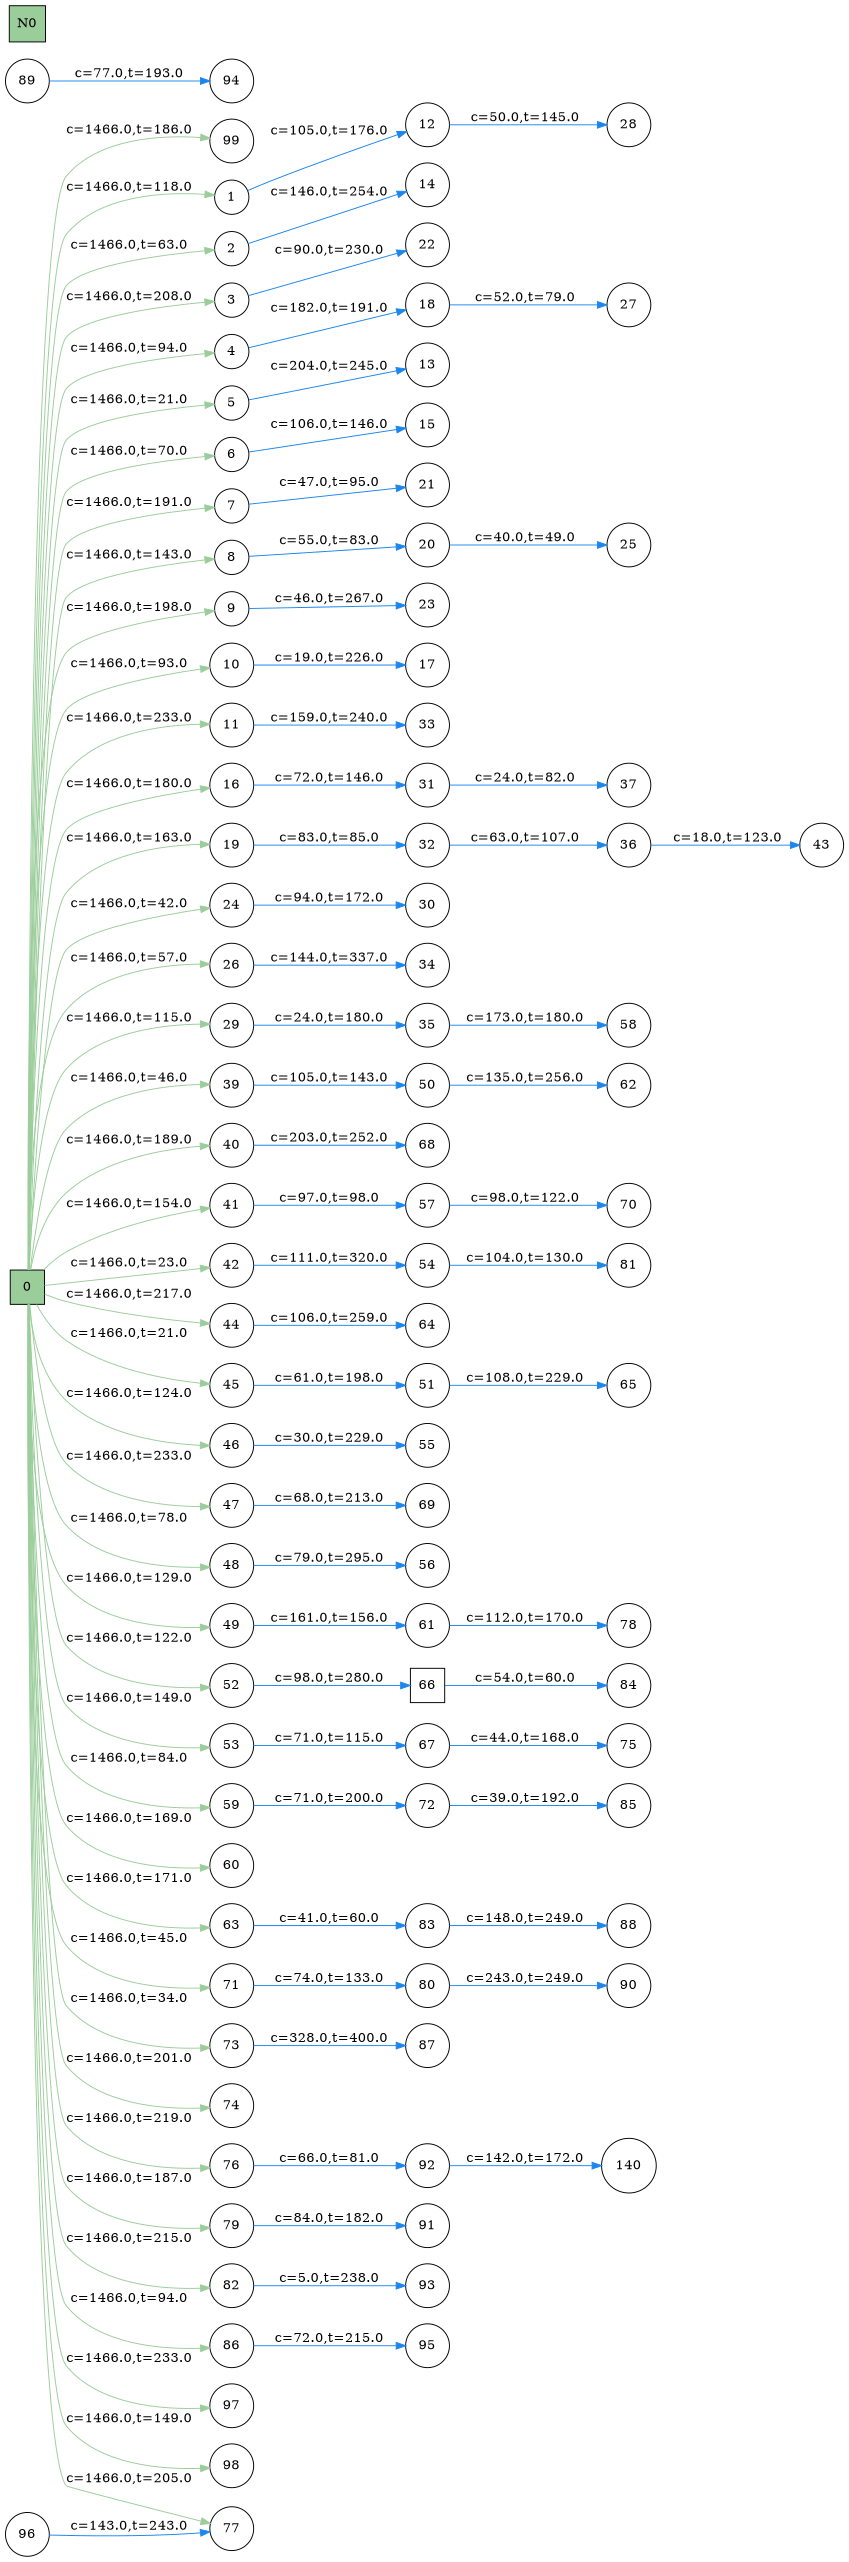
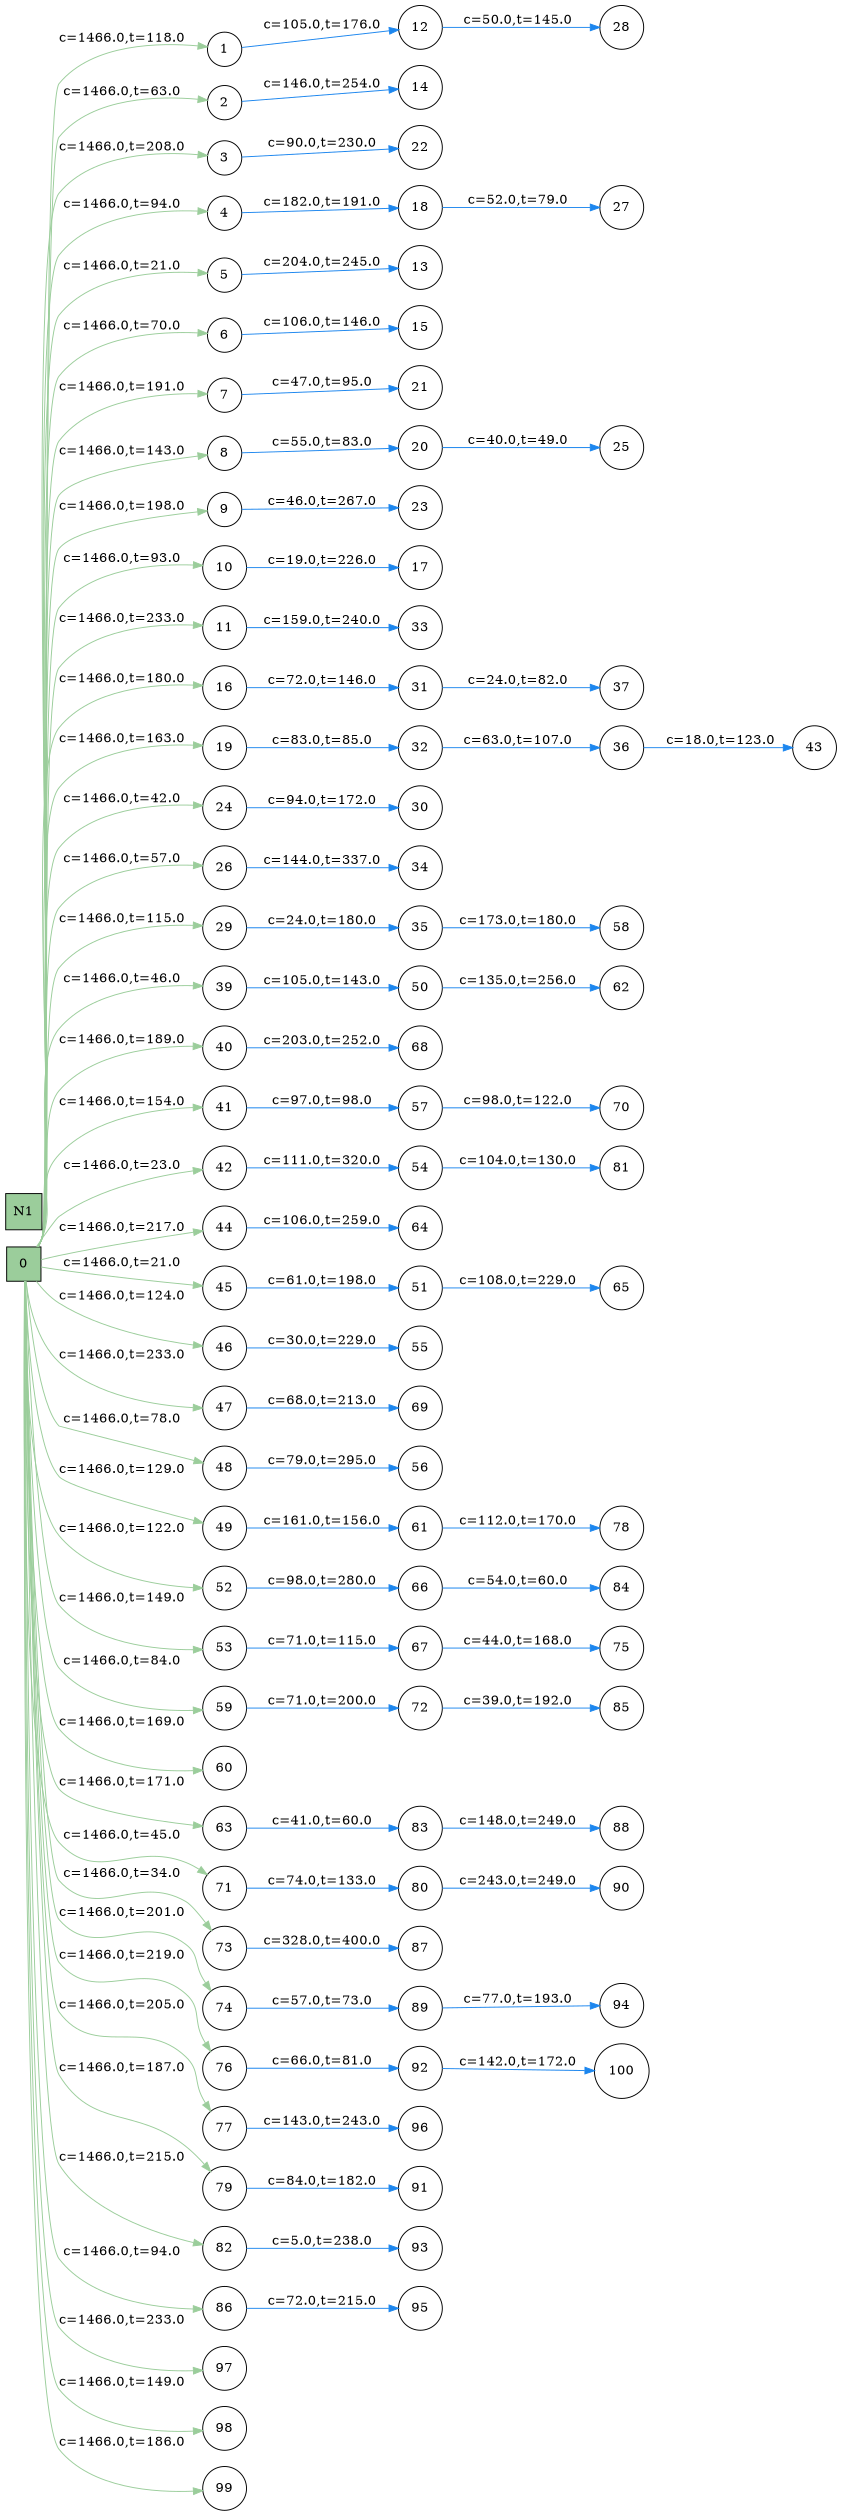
node "N0": label "N0" -> "N1"
node "66": shape square -> circle
edge "74" -> "89": added, label "c=57.0,t=73.0"
node "140": label "140" -> "100"
edge "96" -> "77": reversed
